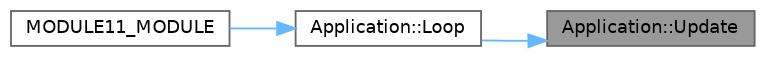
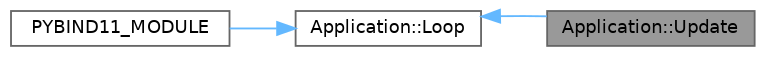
node "MODULE11_MODULE": label "MODULE11_MODULE" -> "PYBIND11_MODULE"
edge "Application::Loop" -> "Application::Update": reversed
